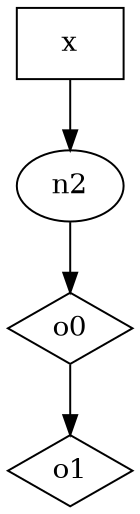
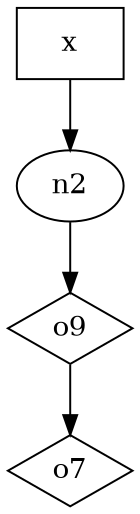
node "o0": label "o0" -> "o9"
node "o1": label "o1" -> "o7"
